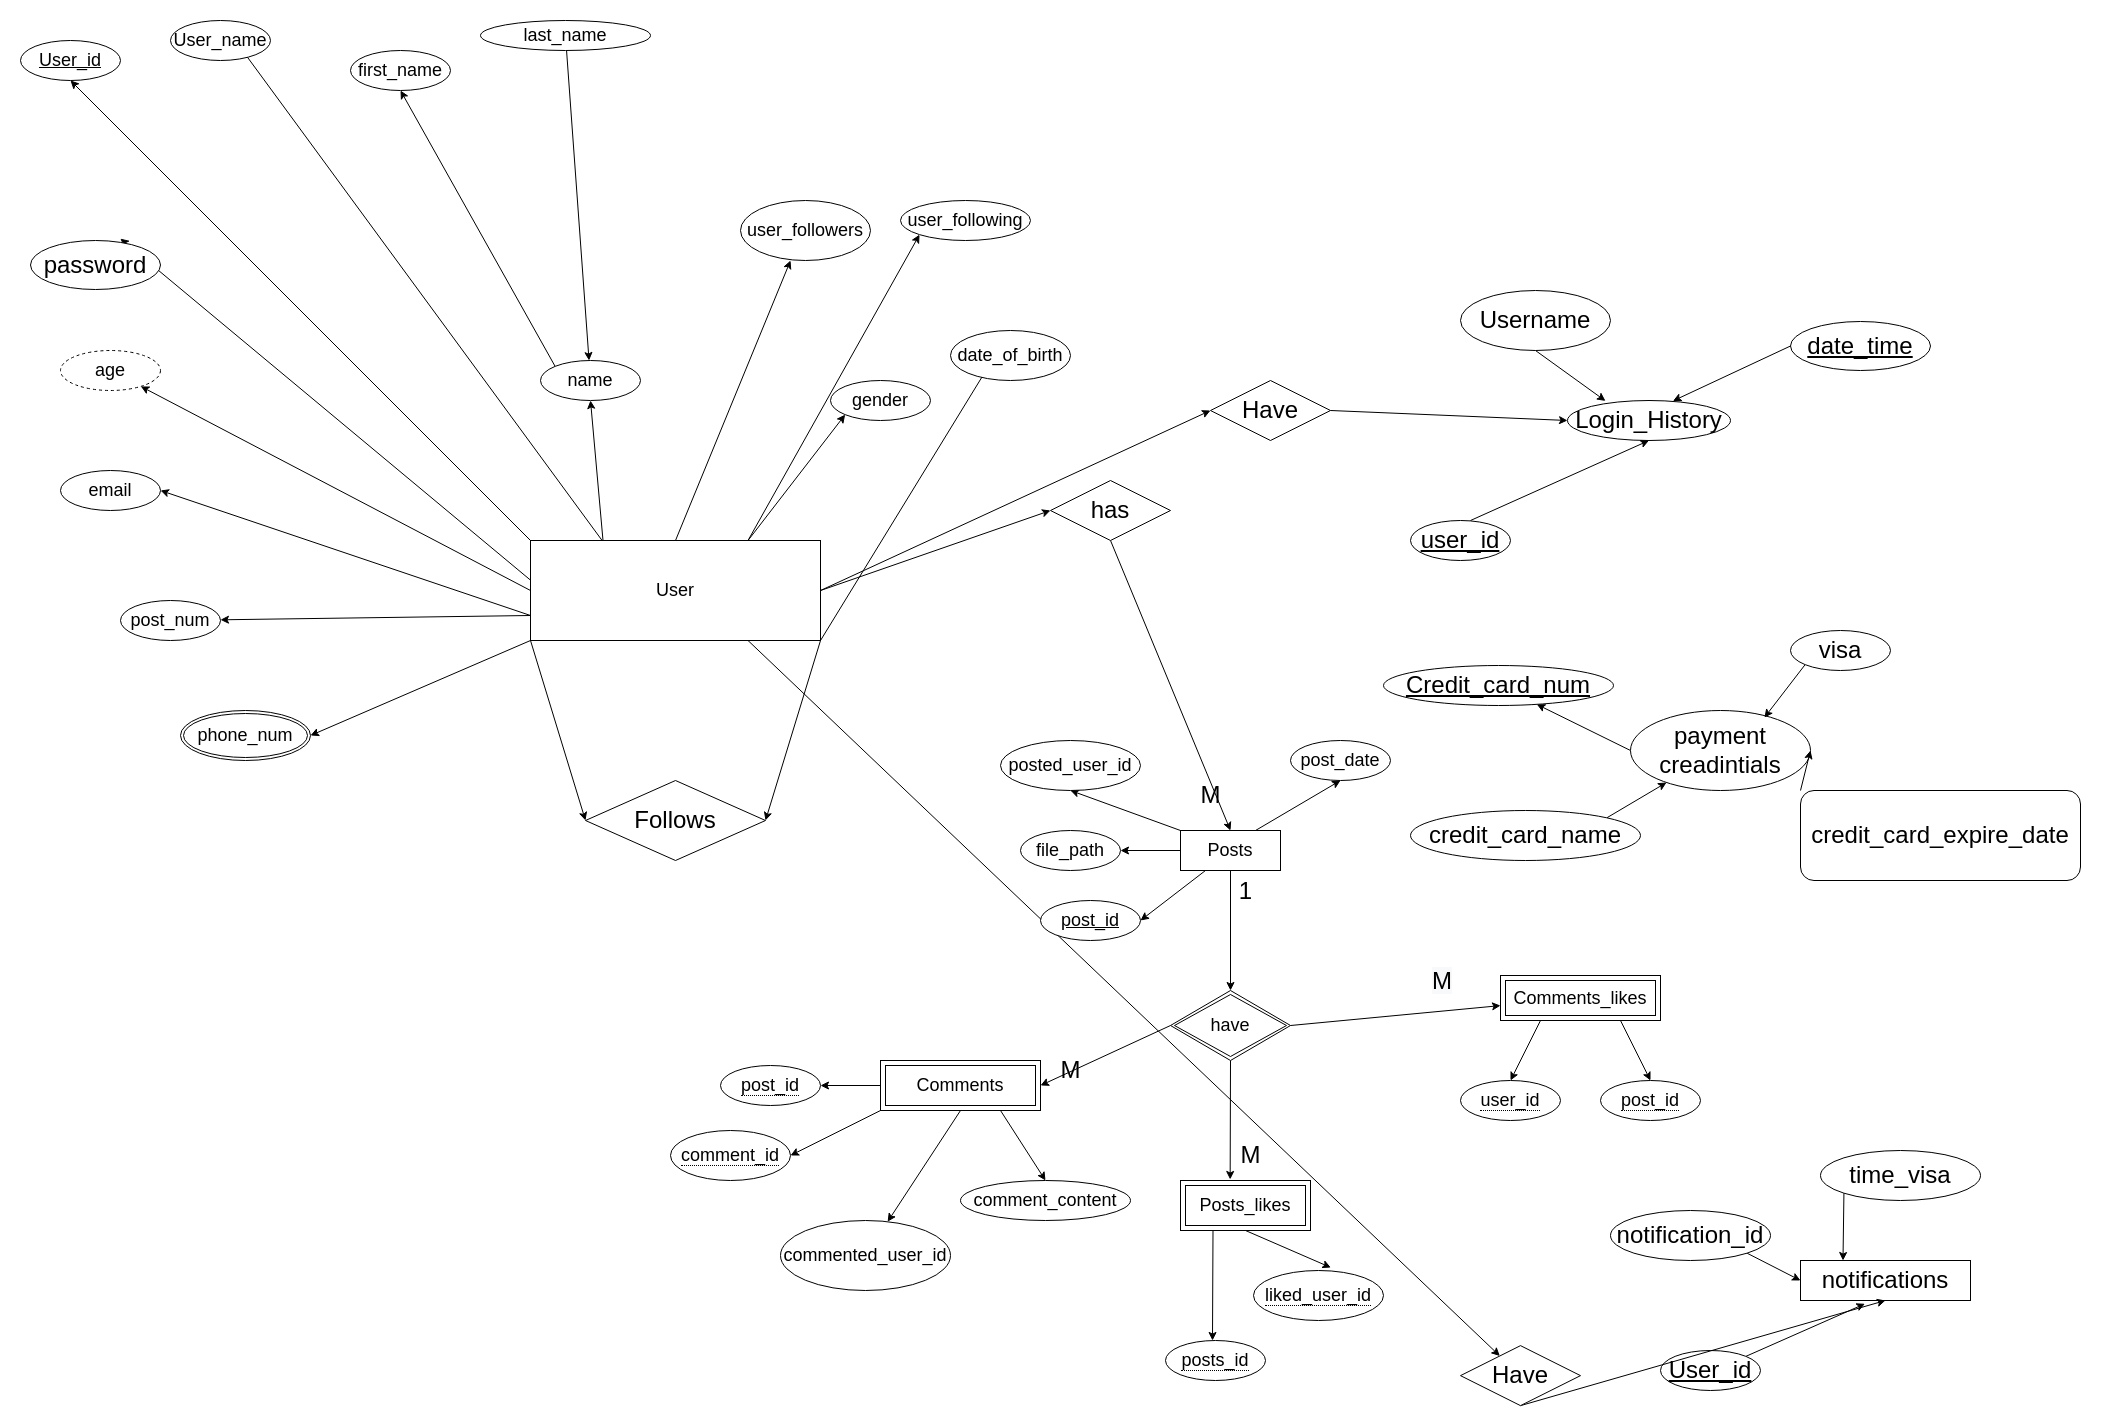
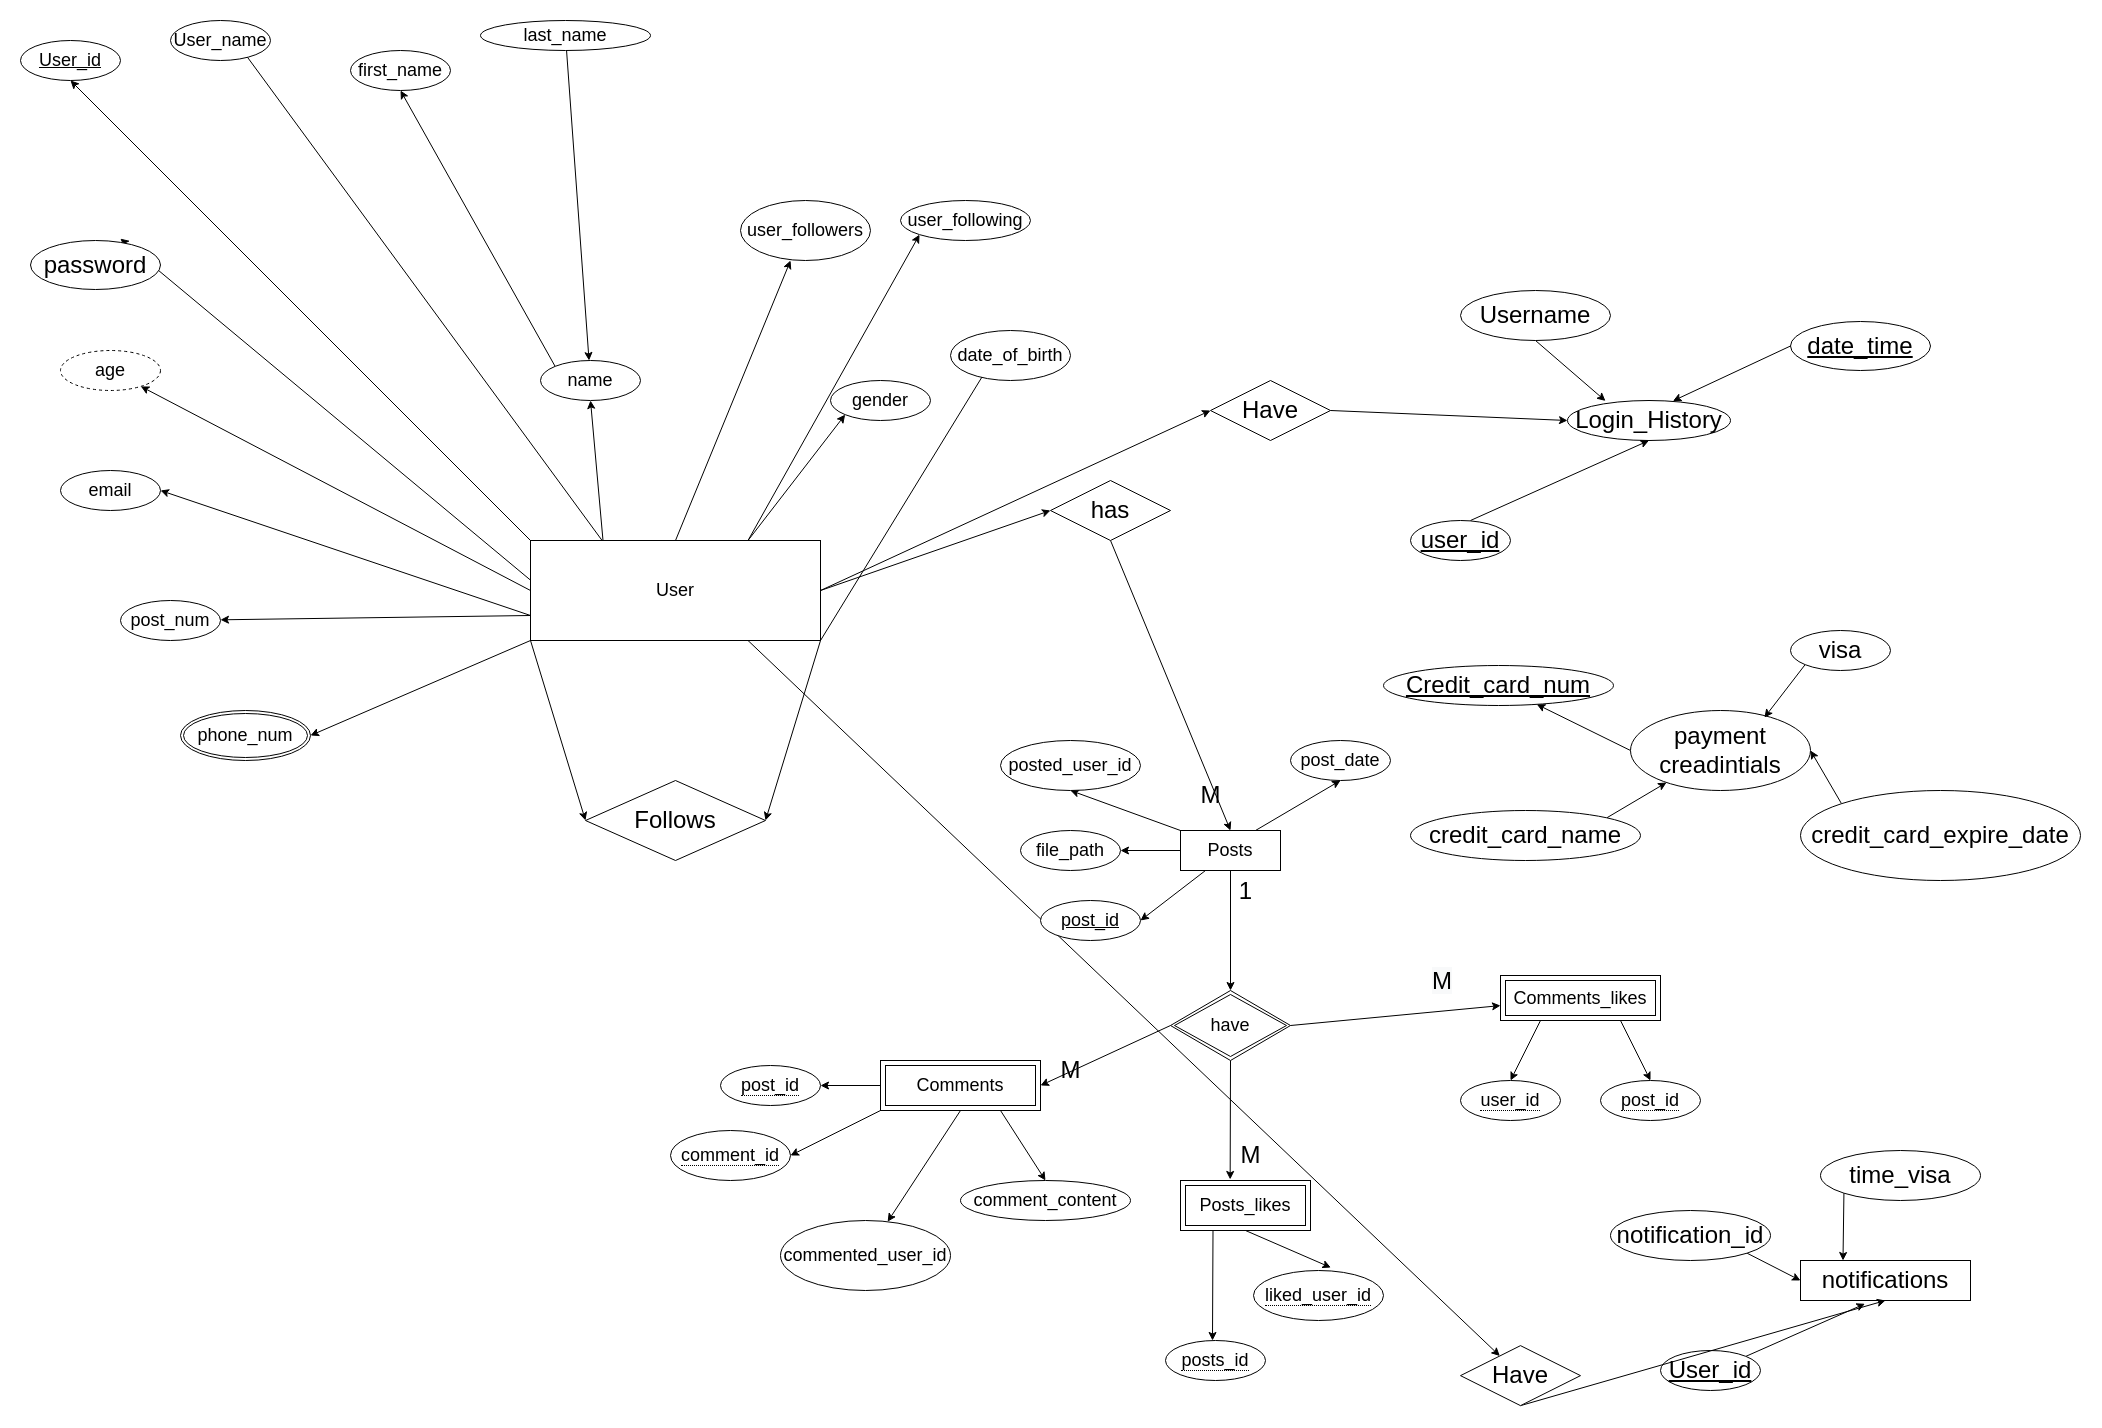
node "Username": size 150x60 -> 150x50
node "credit_card_expire_date": shape rounded rectangle -> ellipse
